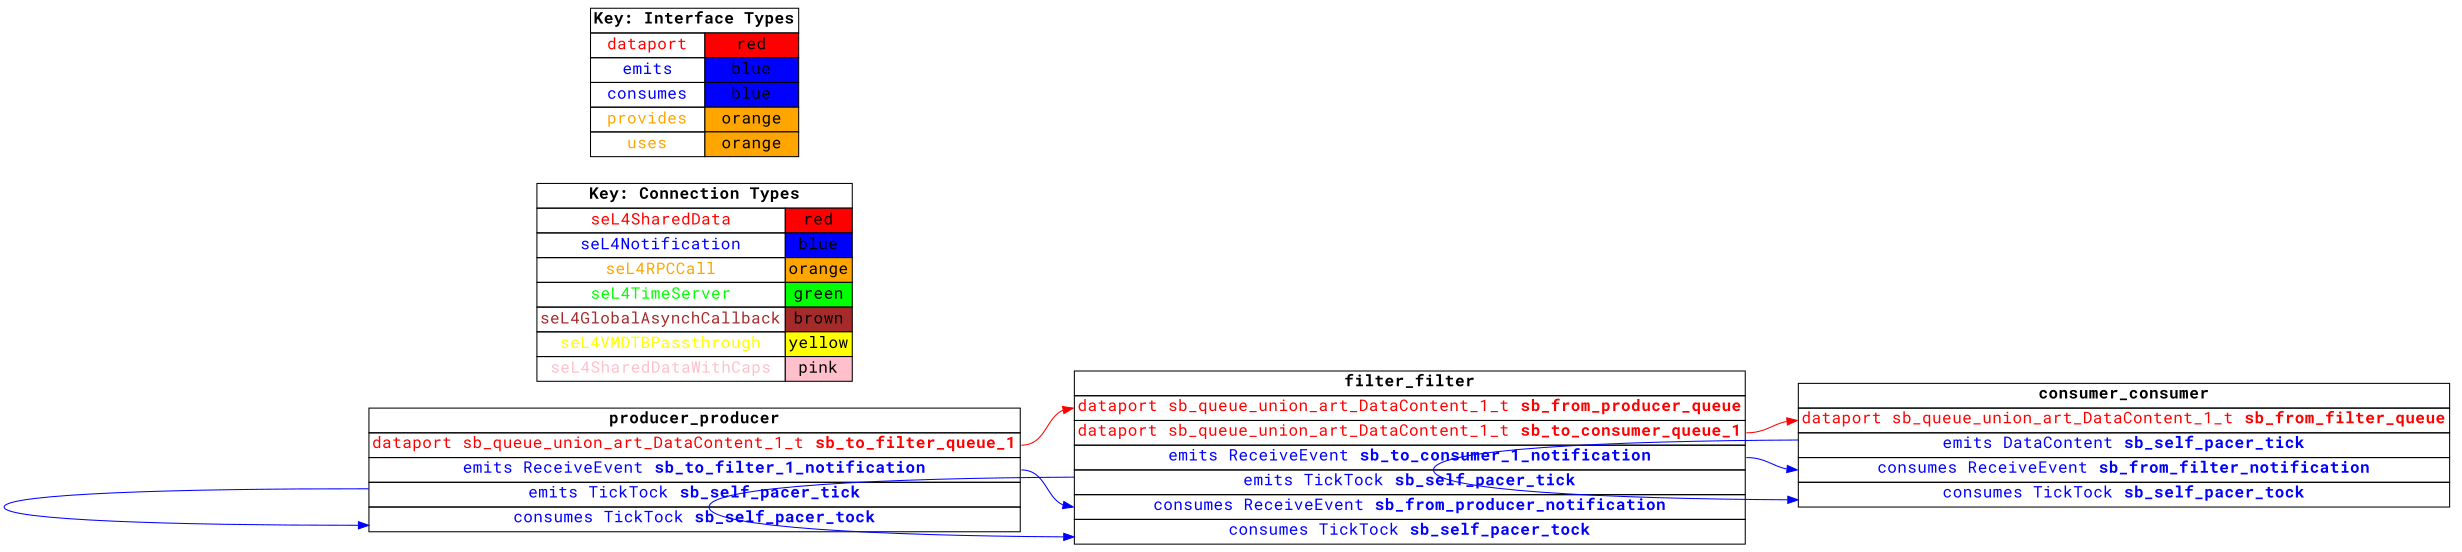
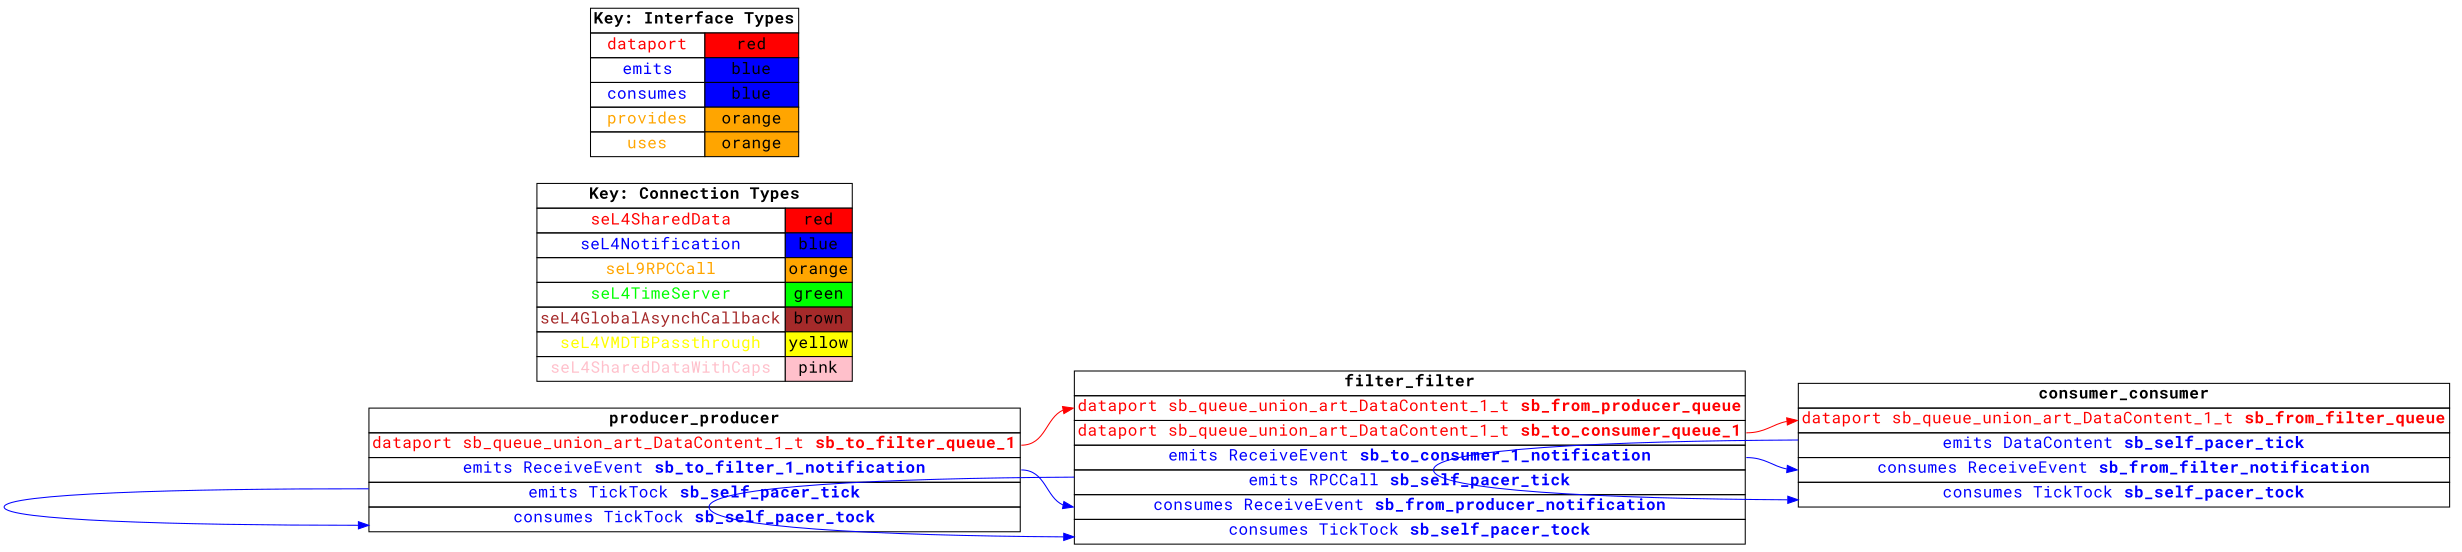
node "Key: Connection Types": text "seL4RPCCall" -> "seL9RPCCall"
node "filter_filter": text "emits TickTock" -> "emits RPCCall"
